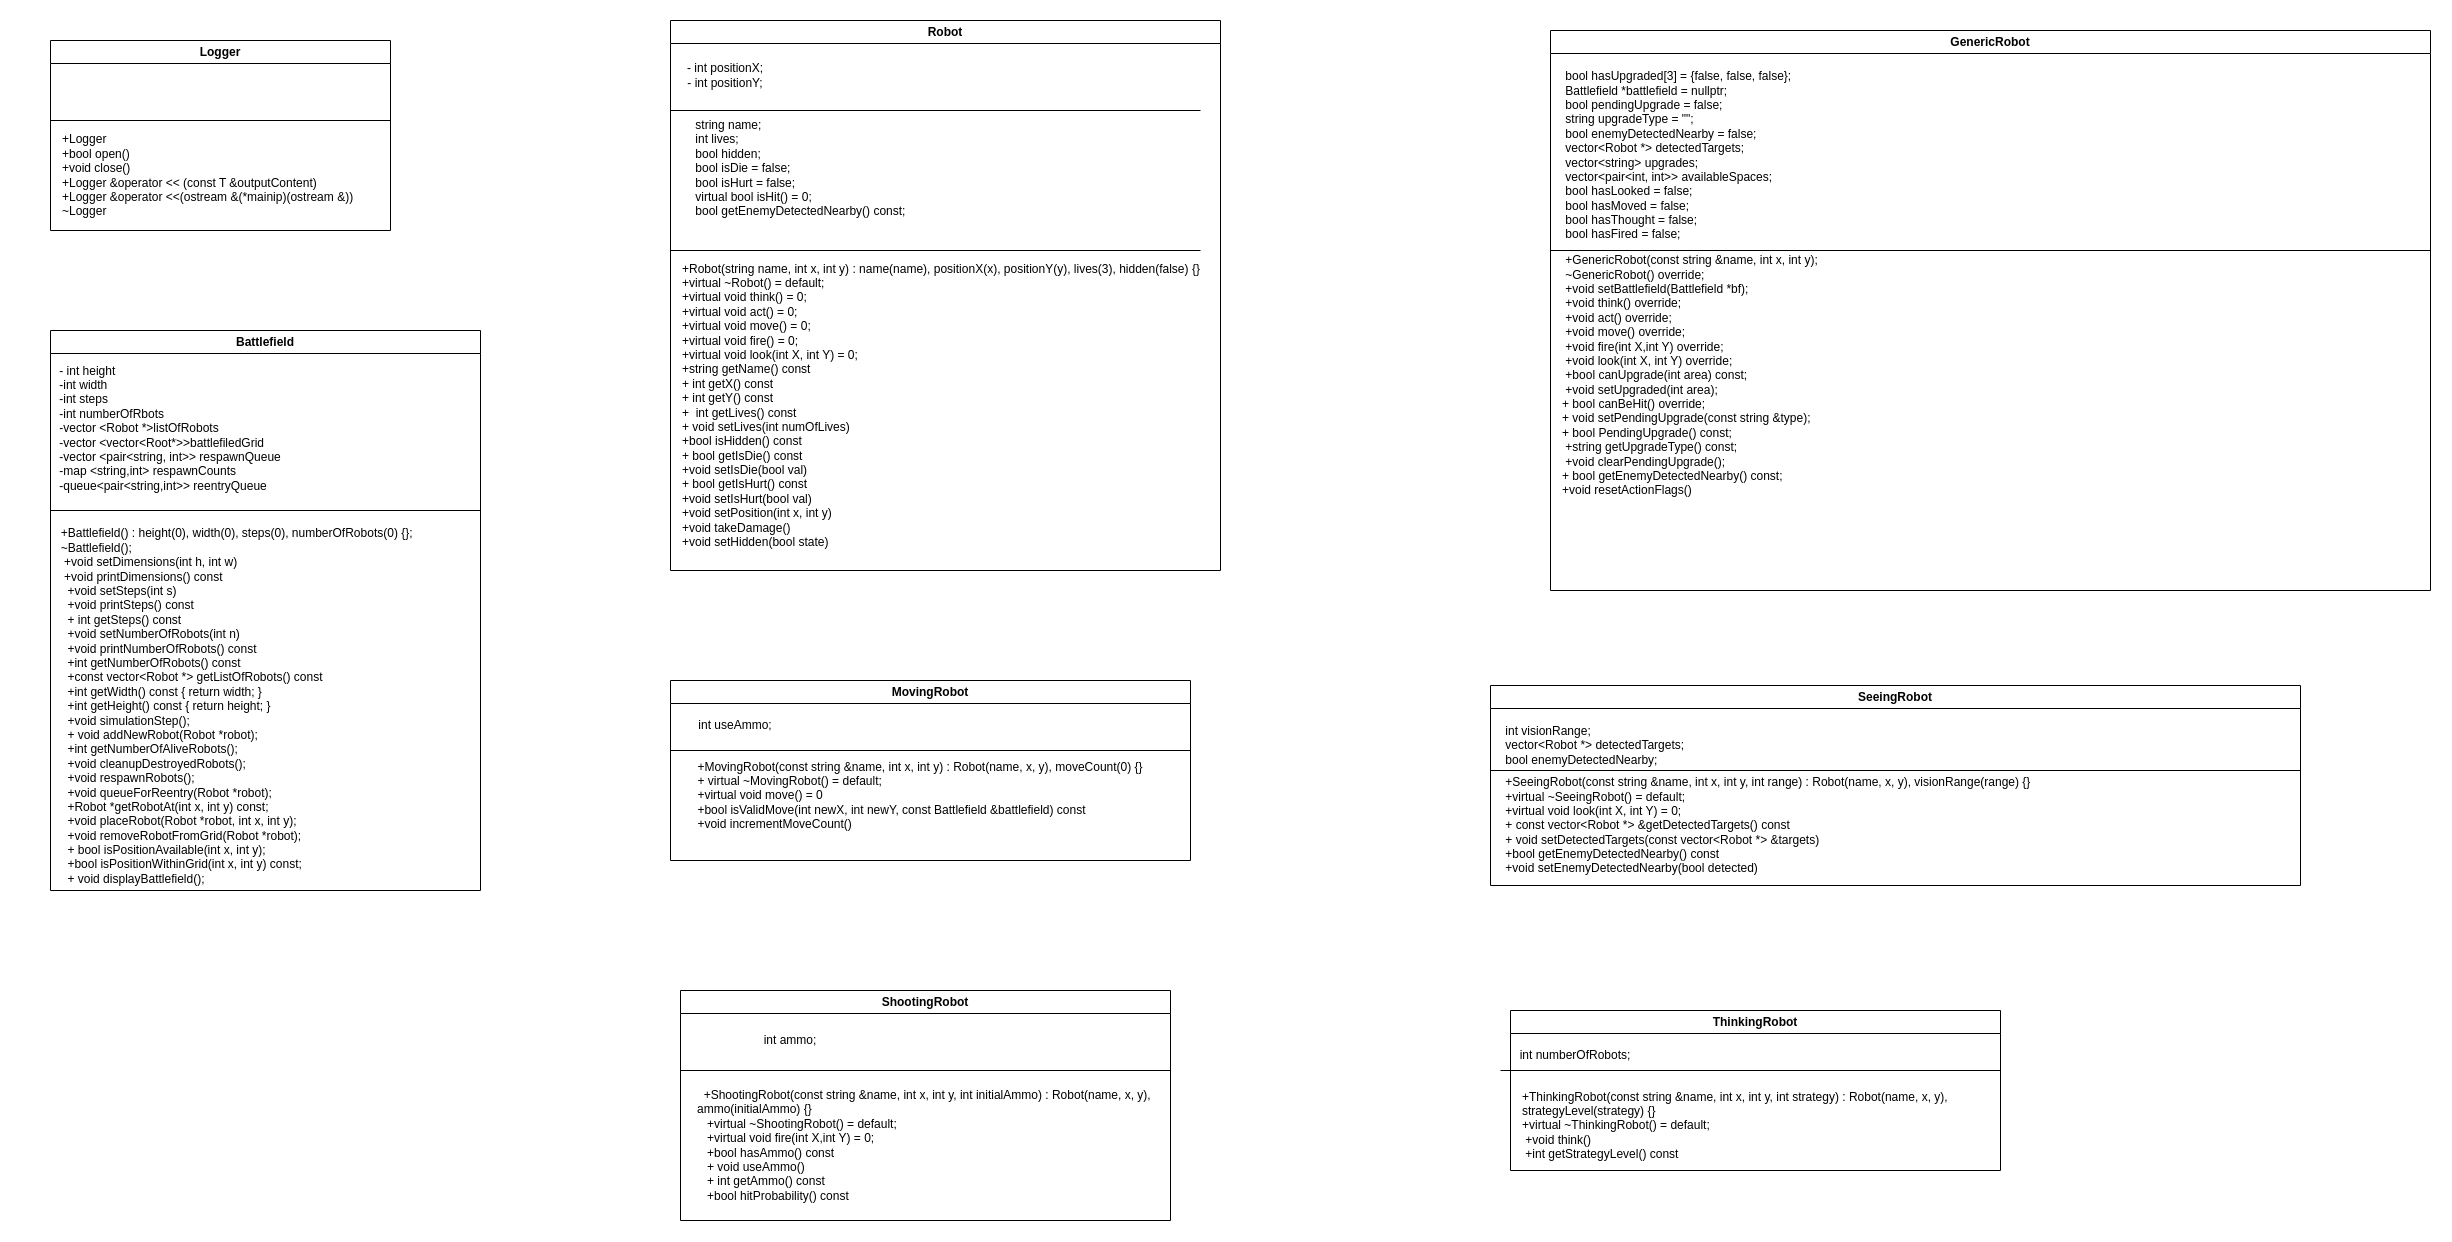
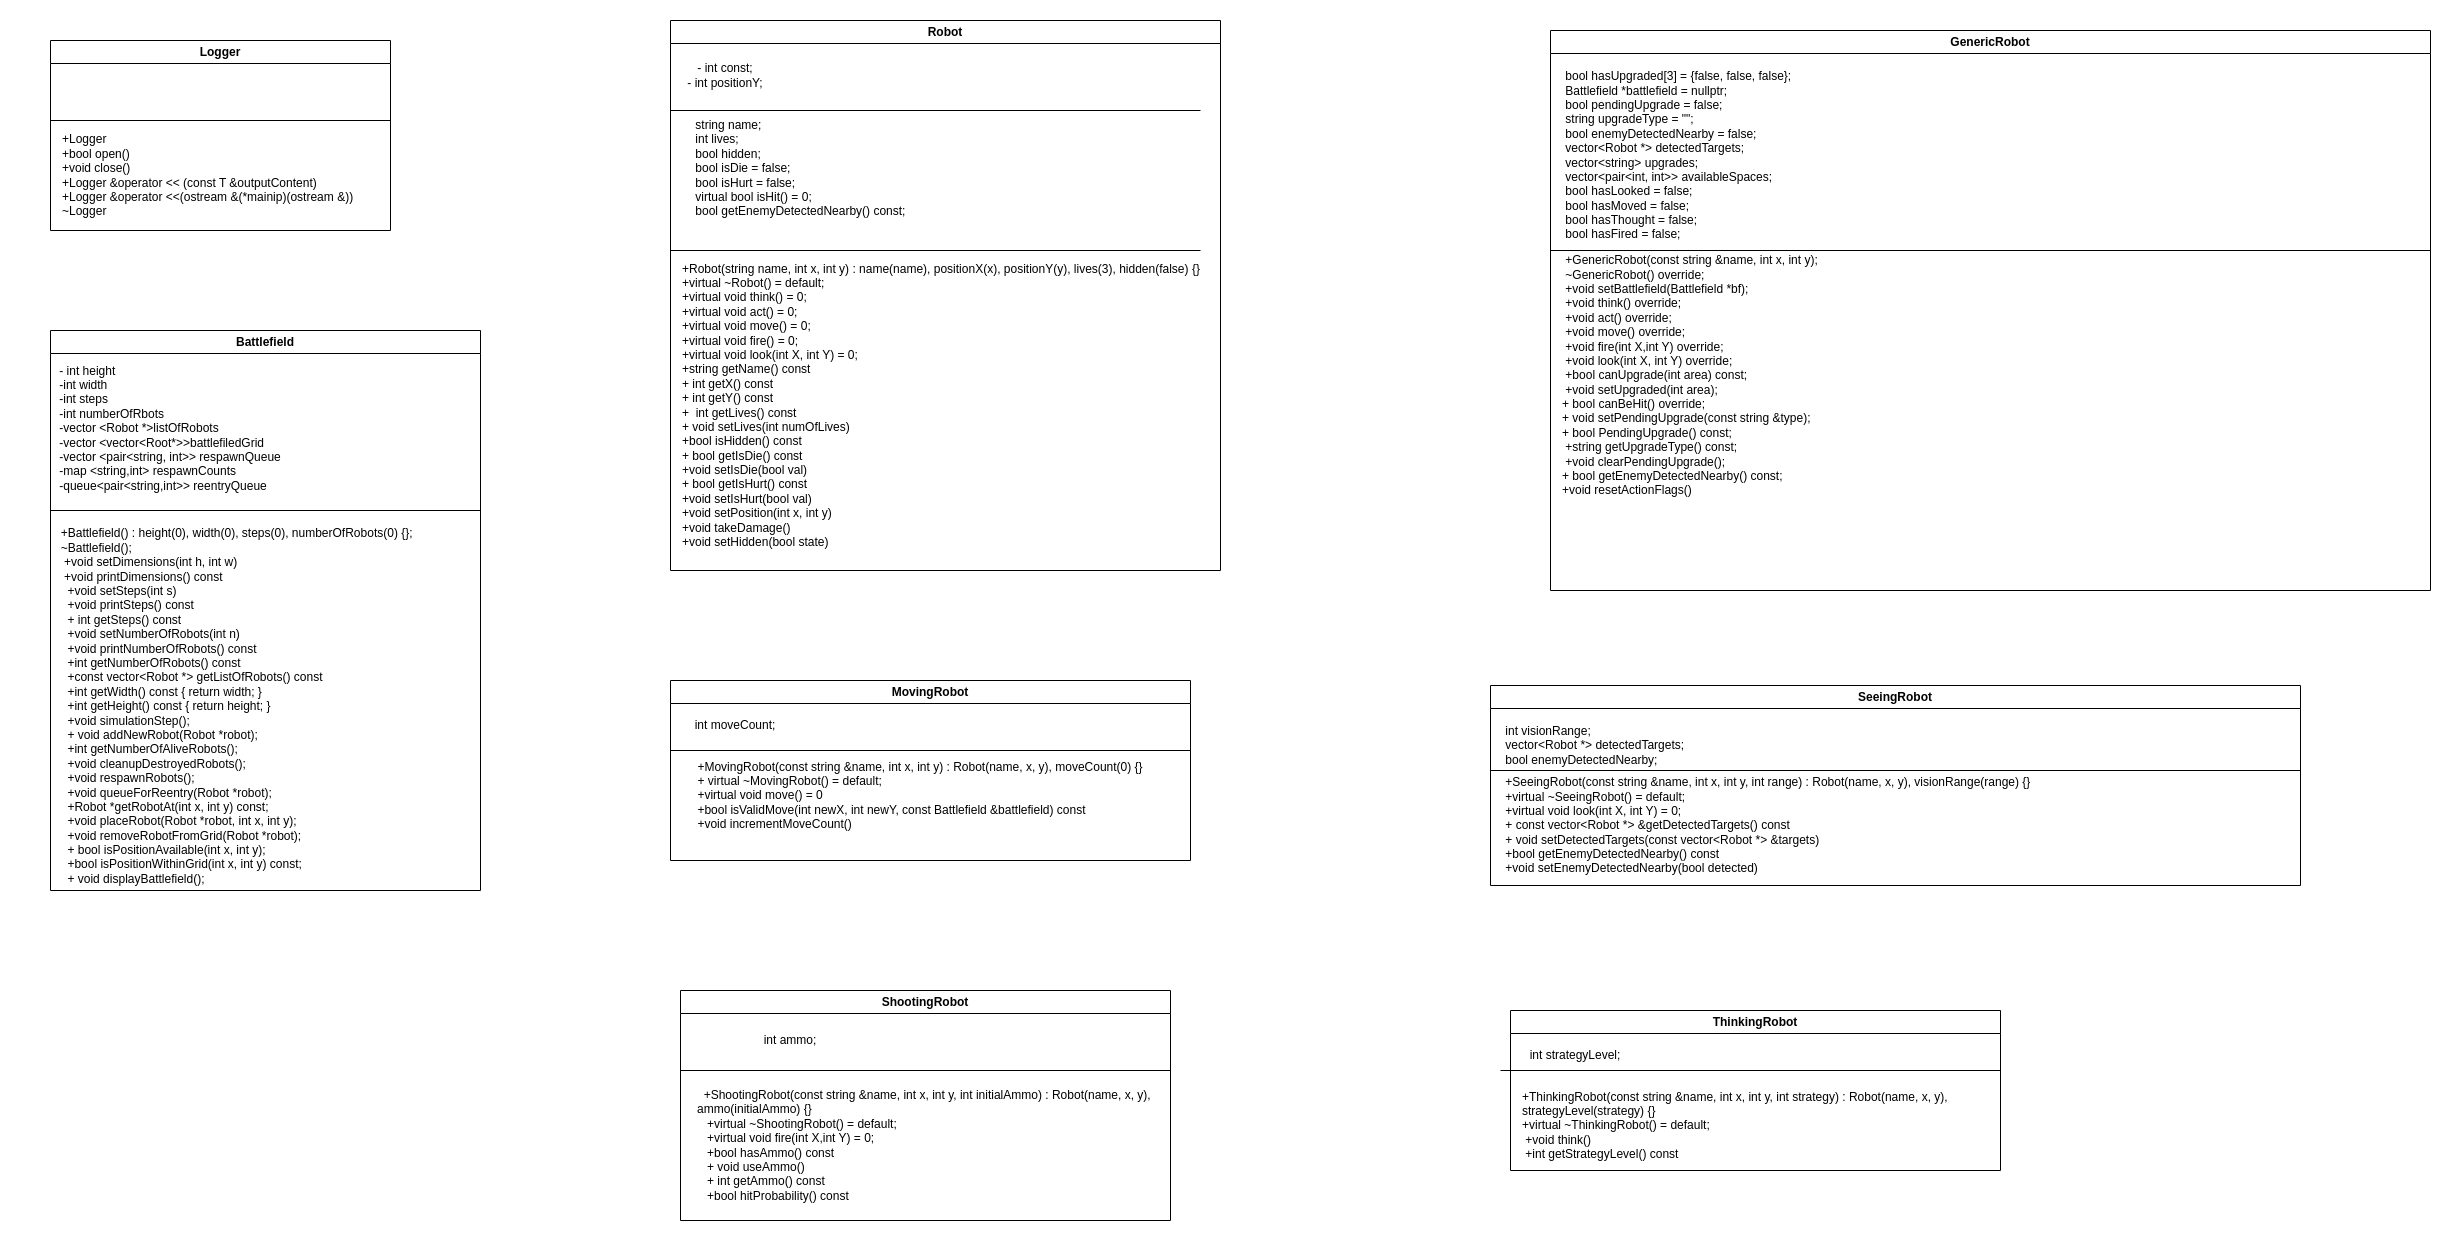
node "- int positionX; - int positionY;": label "- int positionX; - int positionY;" -> "- int const; - int positionY;"
node "int useAmmo;": label "int useAmmo;" -> "int moveCount;"
node "int numberOfRobots;": label "int numberOfRobots;" -> "int strategyLevel;"
